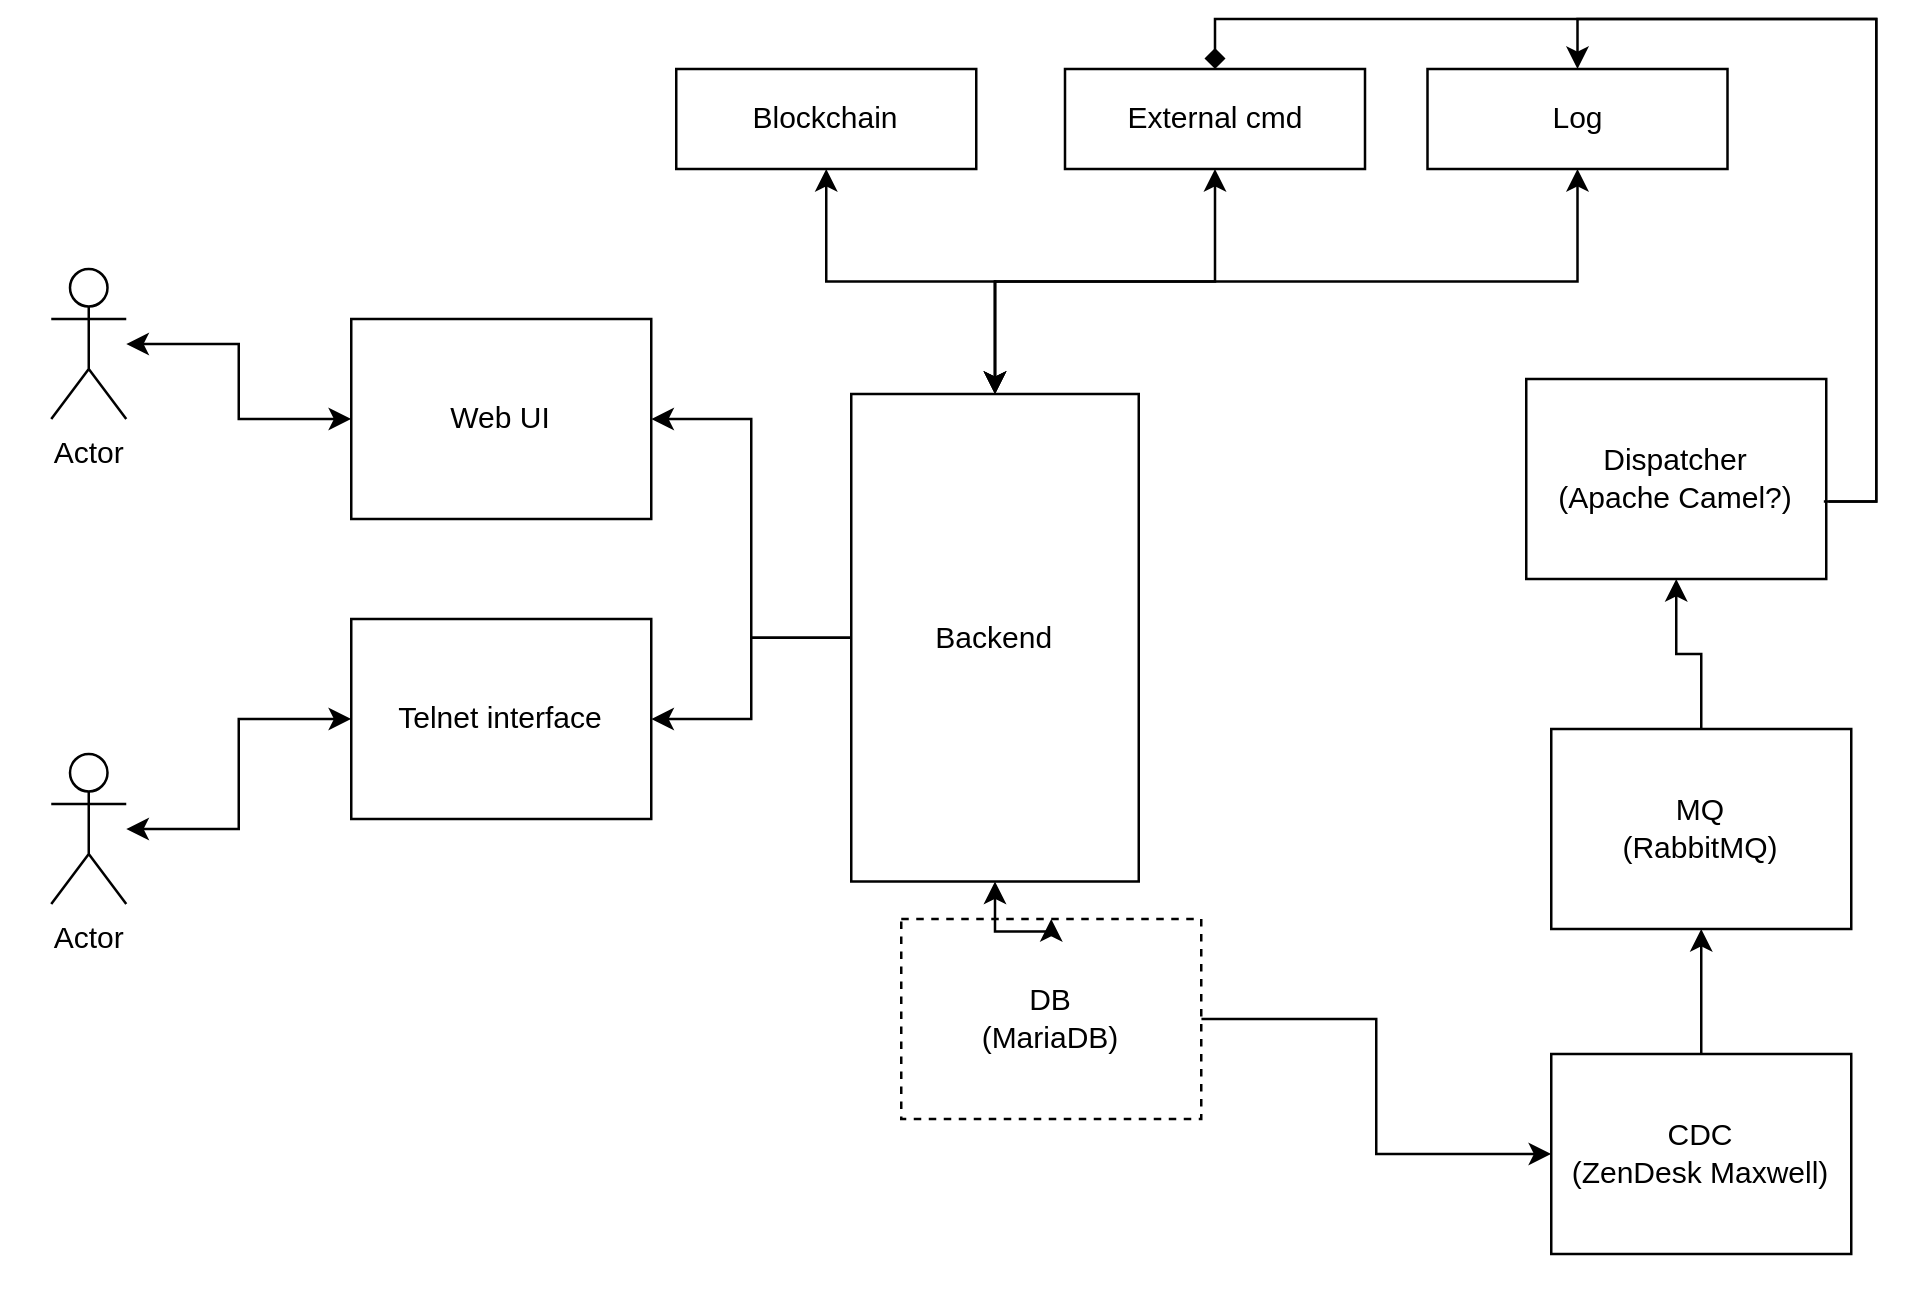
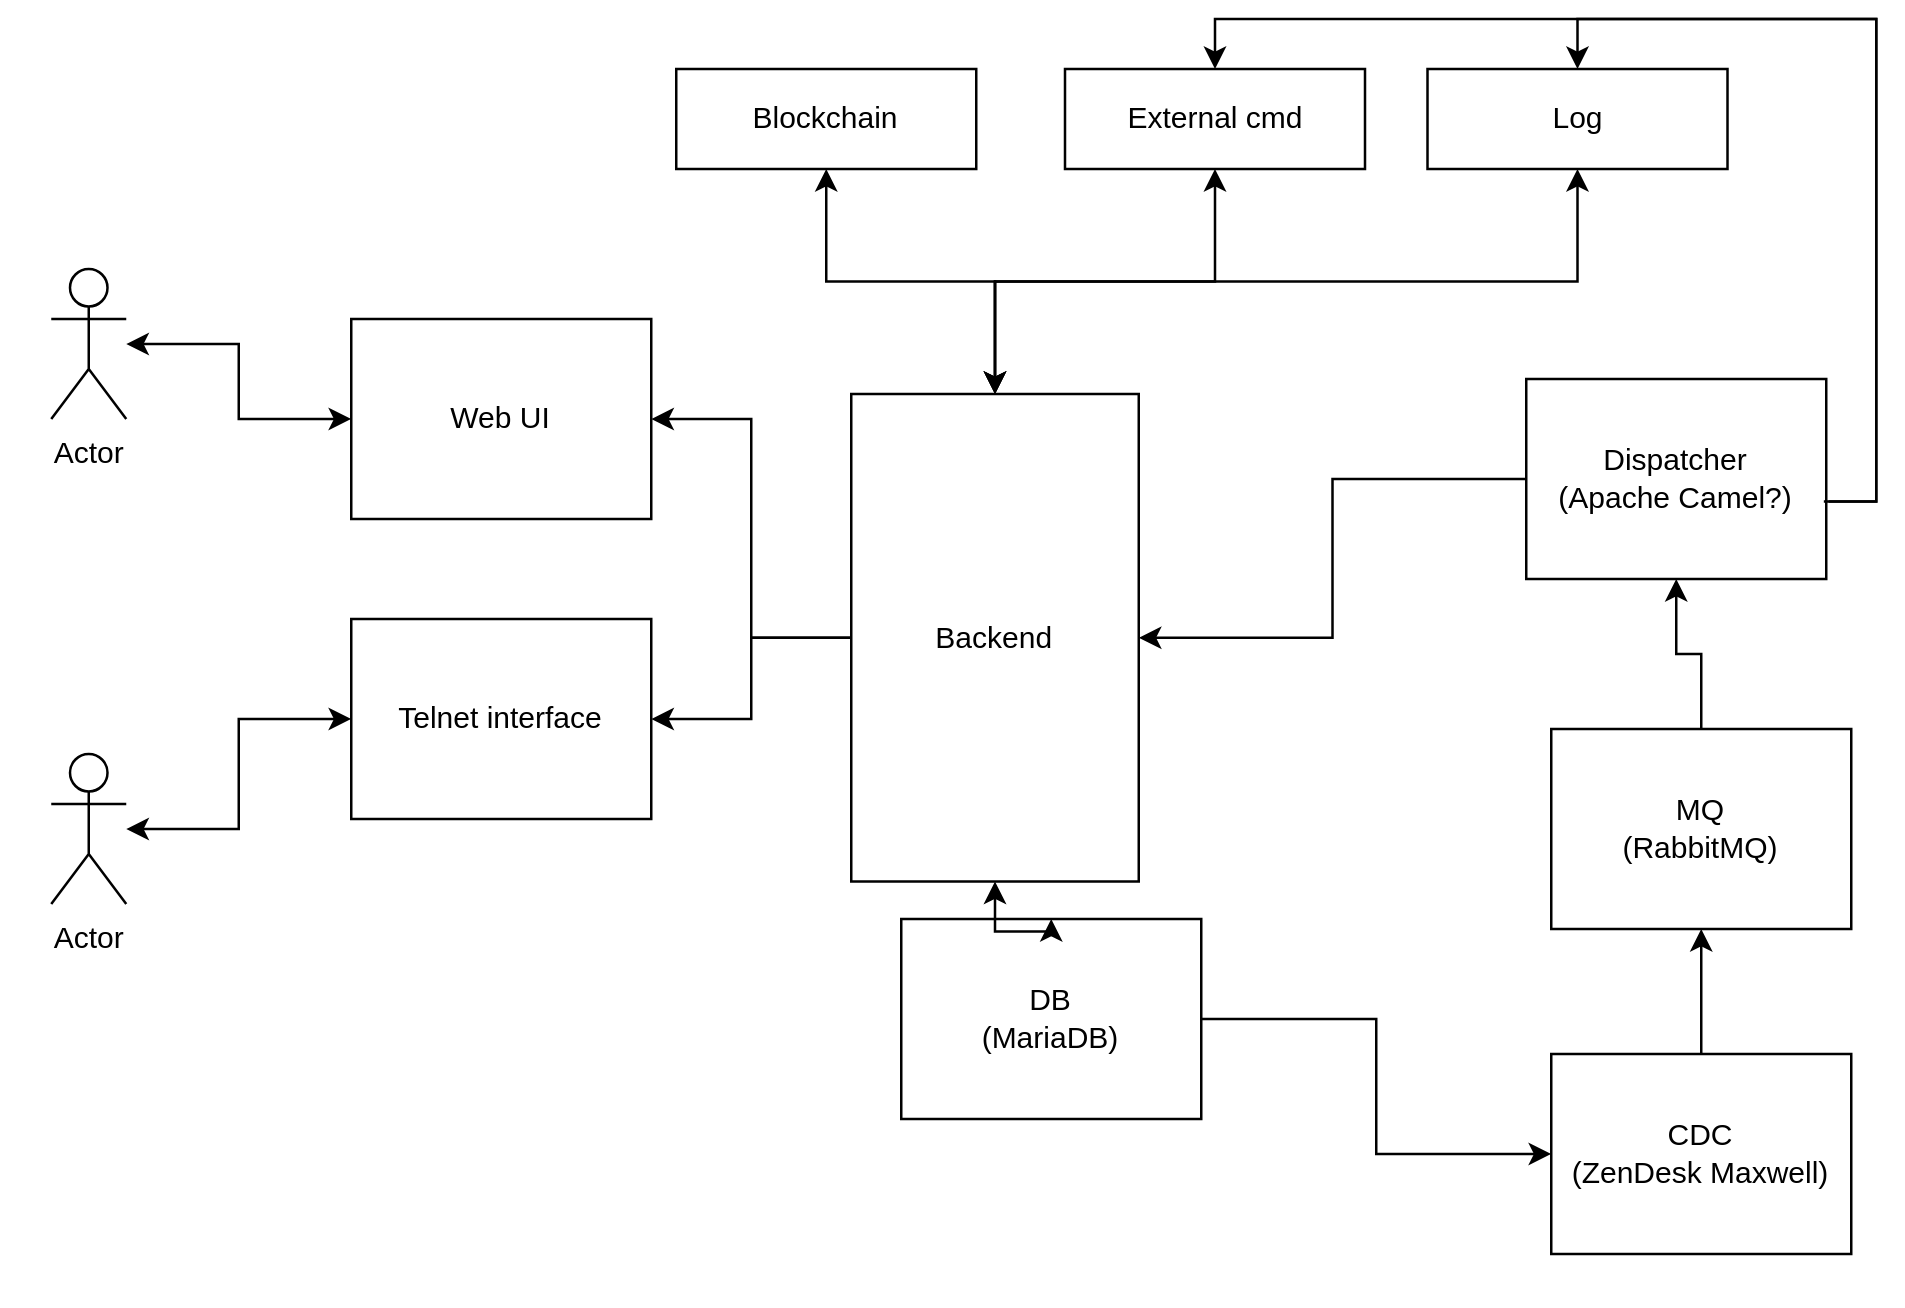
edge "Dispatcher (Apache Camel?)" -> "External cmd": arrowhead diamond -> classic
edge "Dispatcher (Apache Camel?)" -> "Backend": added
node "DB (MariaDB)": style dashed -> solid
